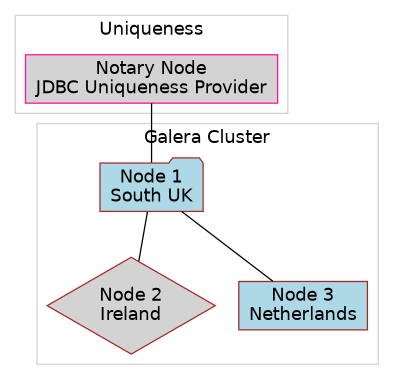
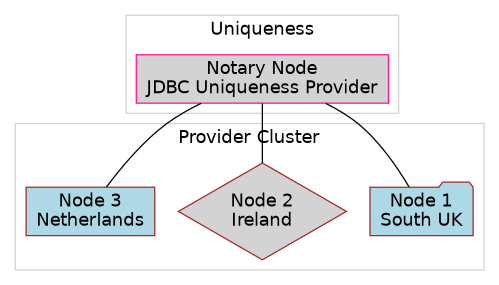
cluster "Galera Cluster": label "Galera Cluster" -> "Provider Cluster"
edge "Node 1 South UK" -- "Node 2 Ireland": now "Notary Node JDBC Uniqueness Provider" -- "Node 2 Ireland"
edge "Node 1 South UK" -- "Node 3 Netherlands": now "Notary Node JDBC Uniqueness Provider" -- "Node 3 Netherlands"
